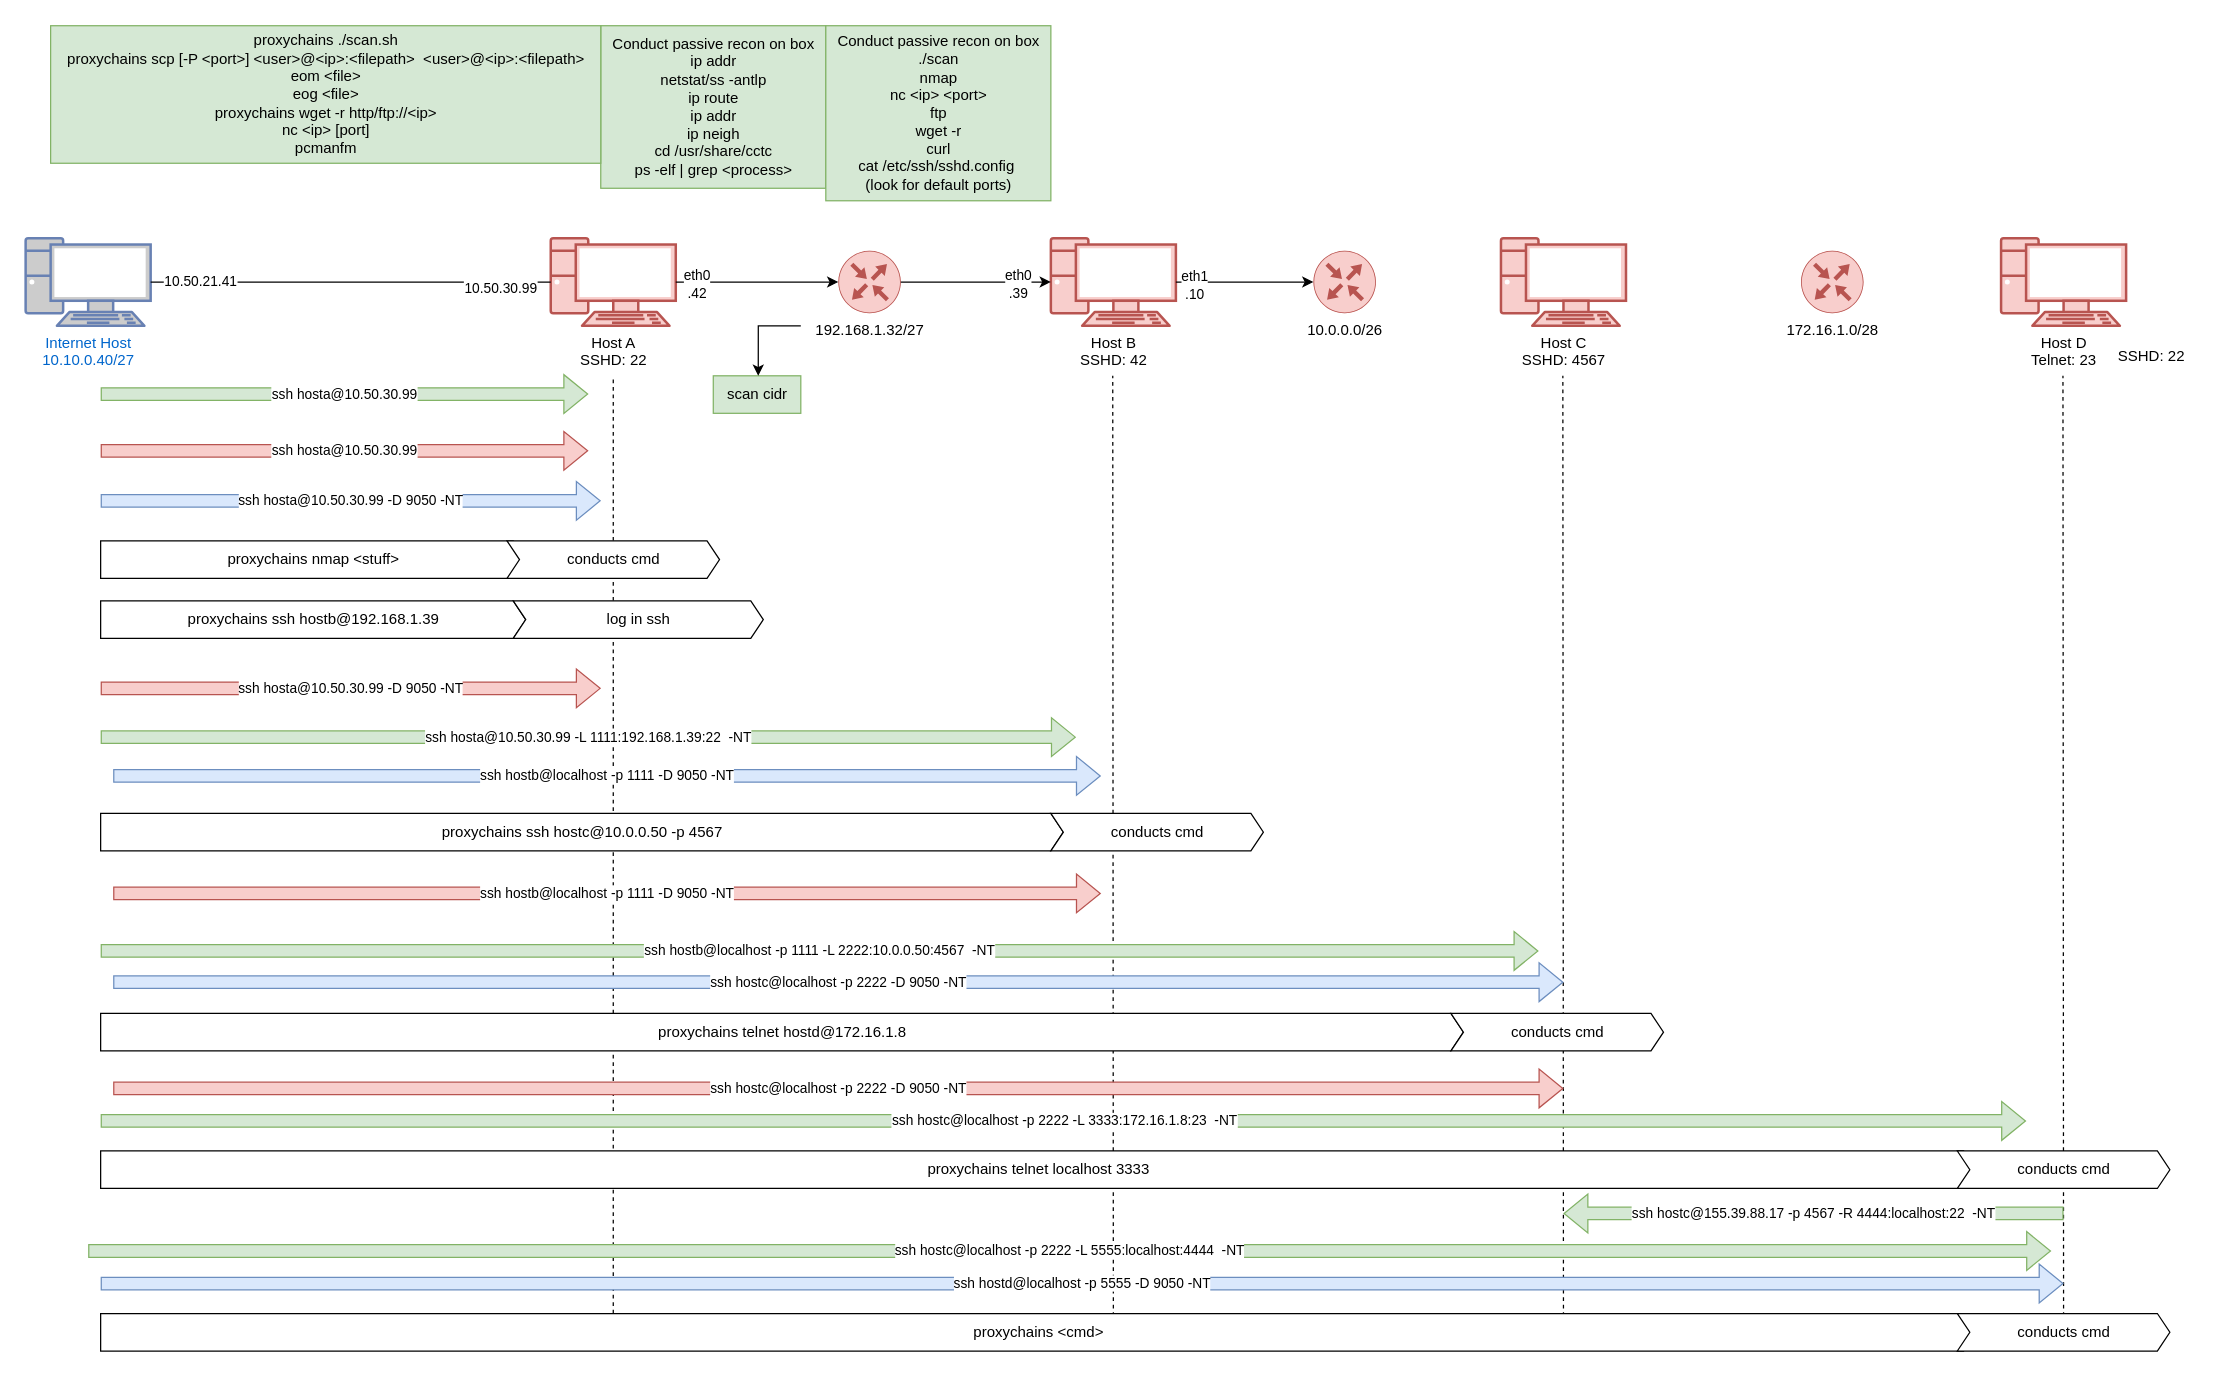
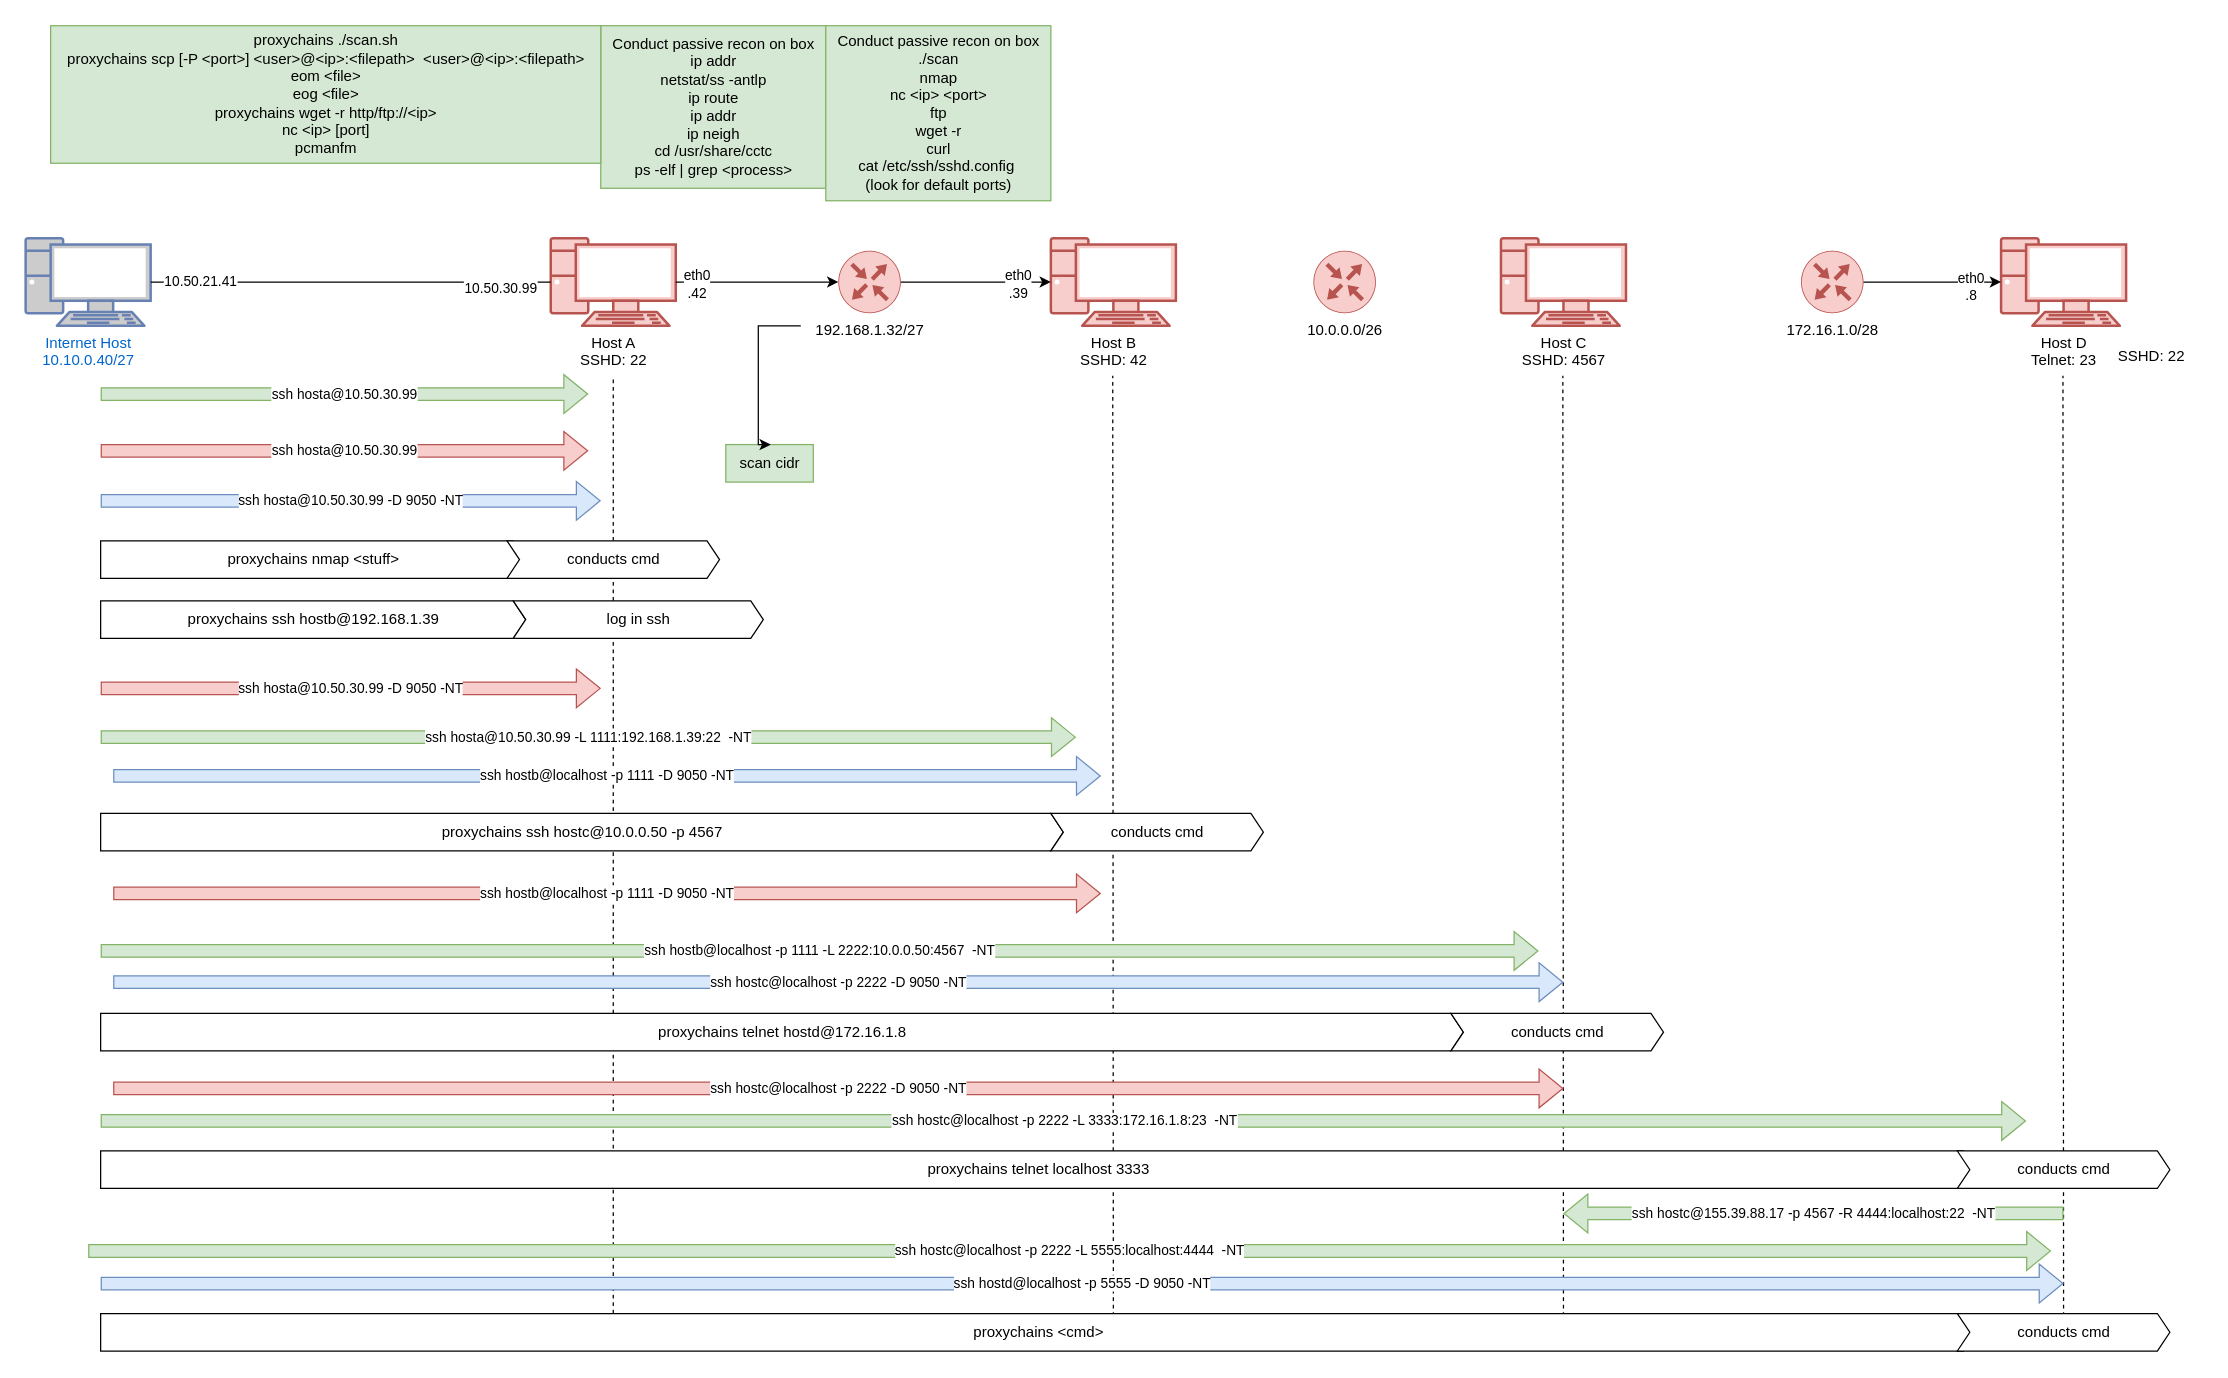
edge "Host B SSHD: 42" -> "10.0.0.0/26": removed, label "eth1 .10"
edge "172.16.1.0/28" -> "Host D Telnet: 23": added, label "eth0 .8"
node "scan cidr": moved (757, 394) -> (769, 463)
